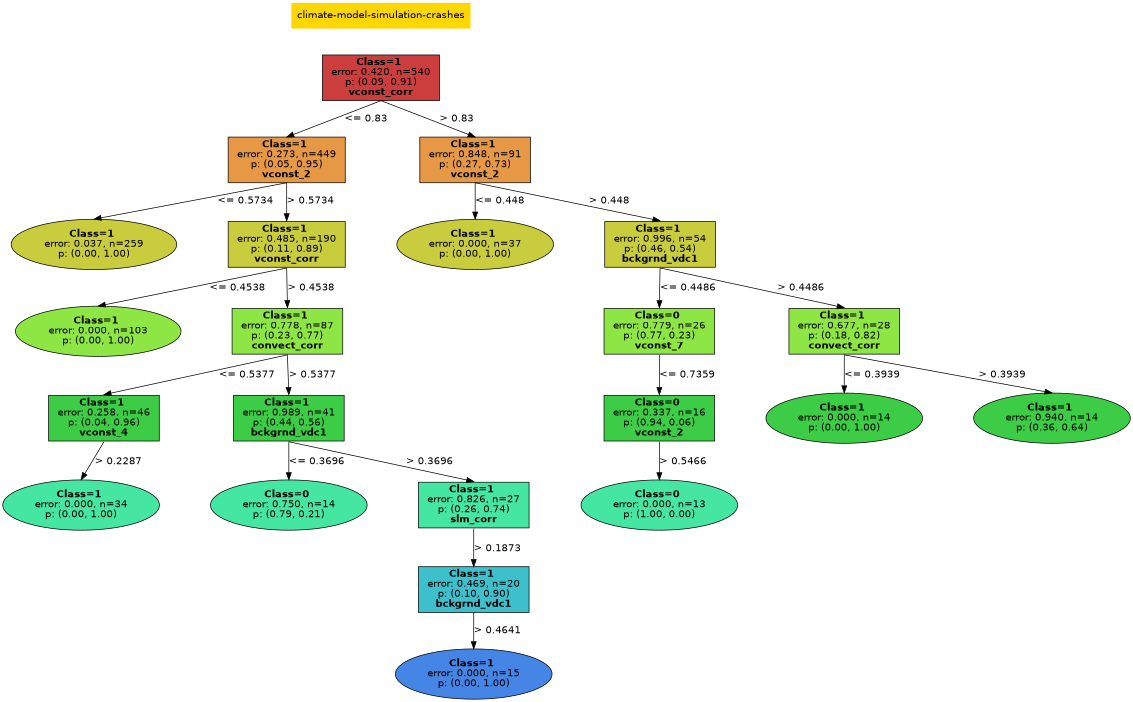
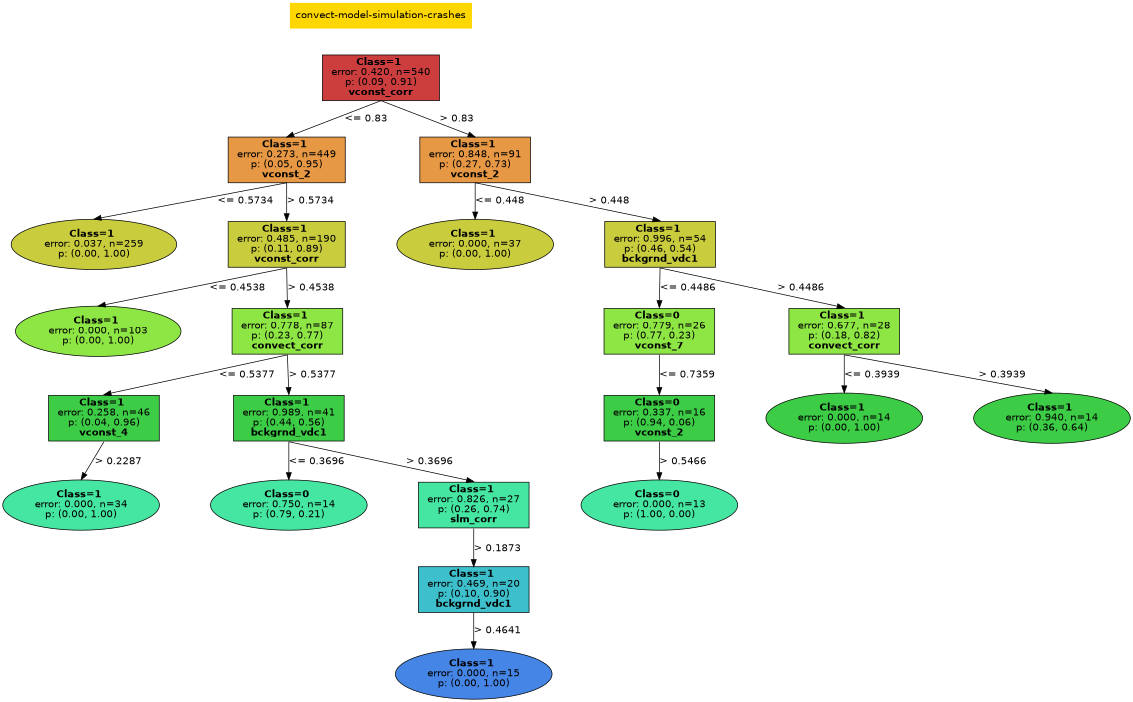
node "climate-model-simulation-crashes": label "climate-model-simulation-crashes" -> "convect-model-simulation-crashes"
